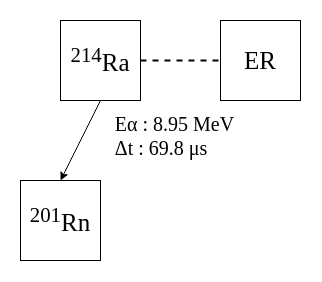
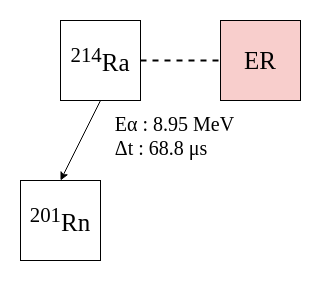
node "ER": fillcolor #ffffff -> #f8cecc
node "Eα : 8.95 MeV Δt : 69.8 μs": label "Eα : 8.95 MeV Δt : 69.8 μs" -> "Eα : 8.95 MeV Δt : 68.8 μs"
